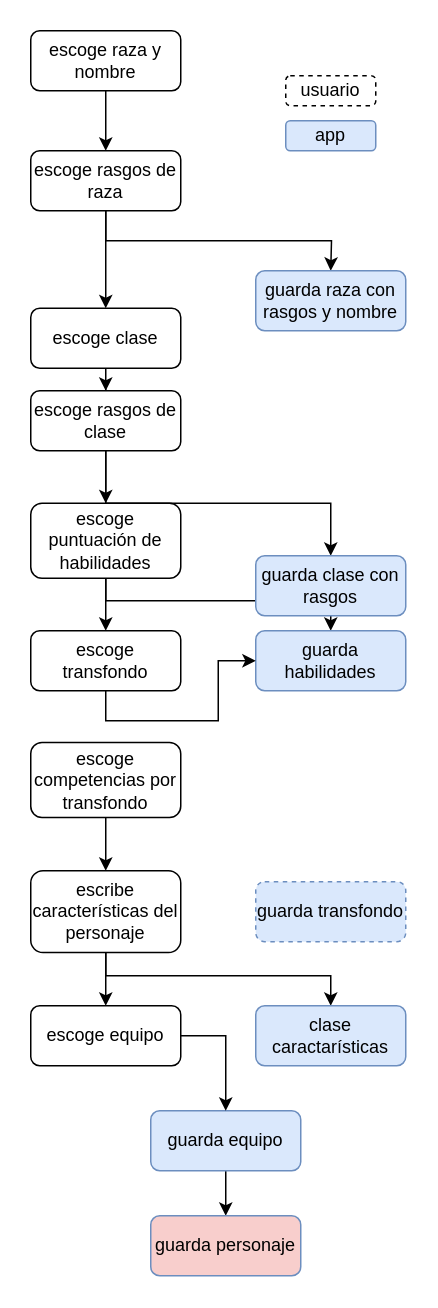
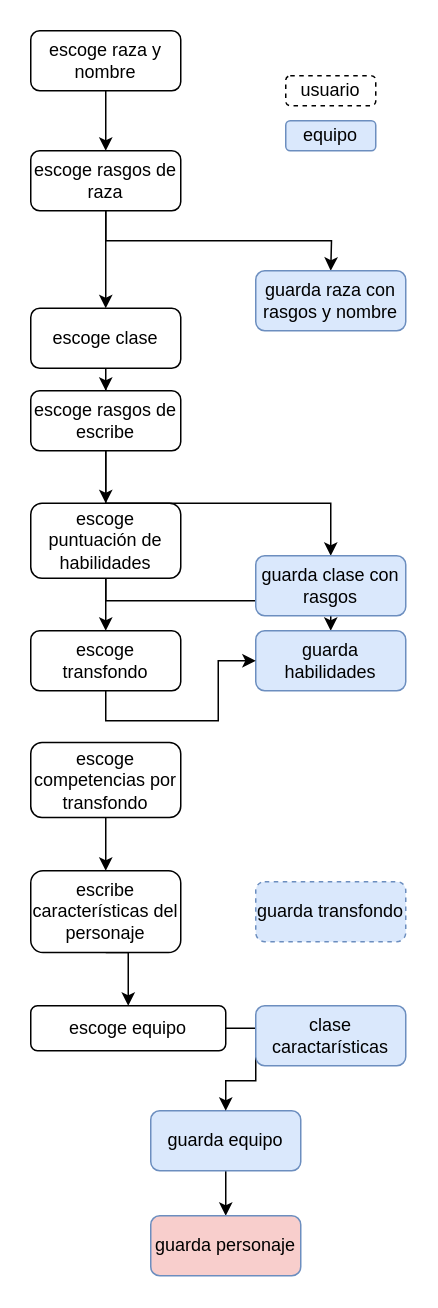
node "app": label "app" -> "equipo"
node "escoge rasgos de clase": label "escoge rasgos de clase" -> "escoge rasgos de escribe"
edge "escribe características del personaje" -> "clase caractarísticas": removed
node "escoge equipo": size 150x60 -> 195x45
